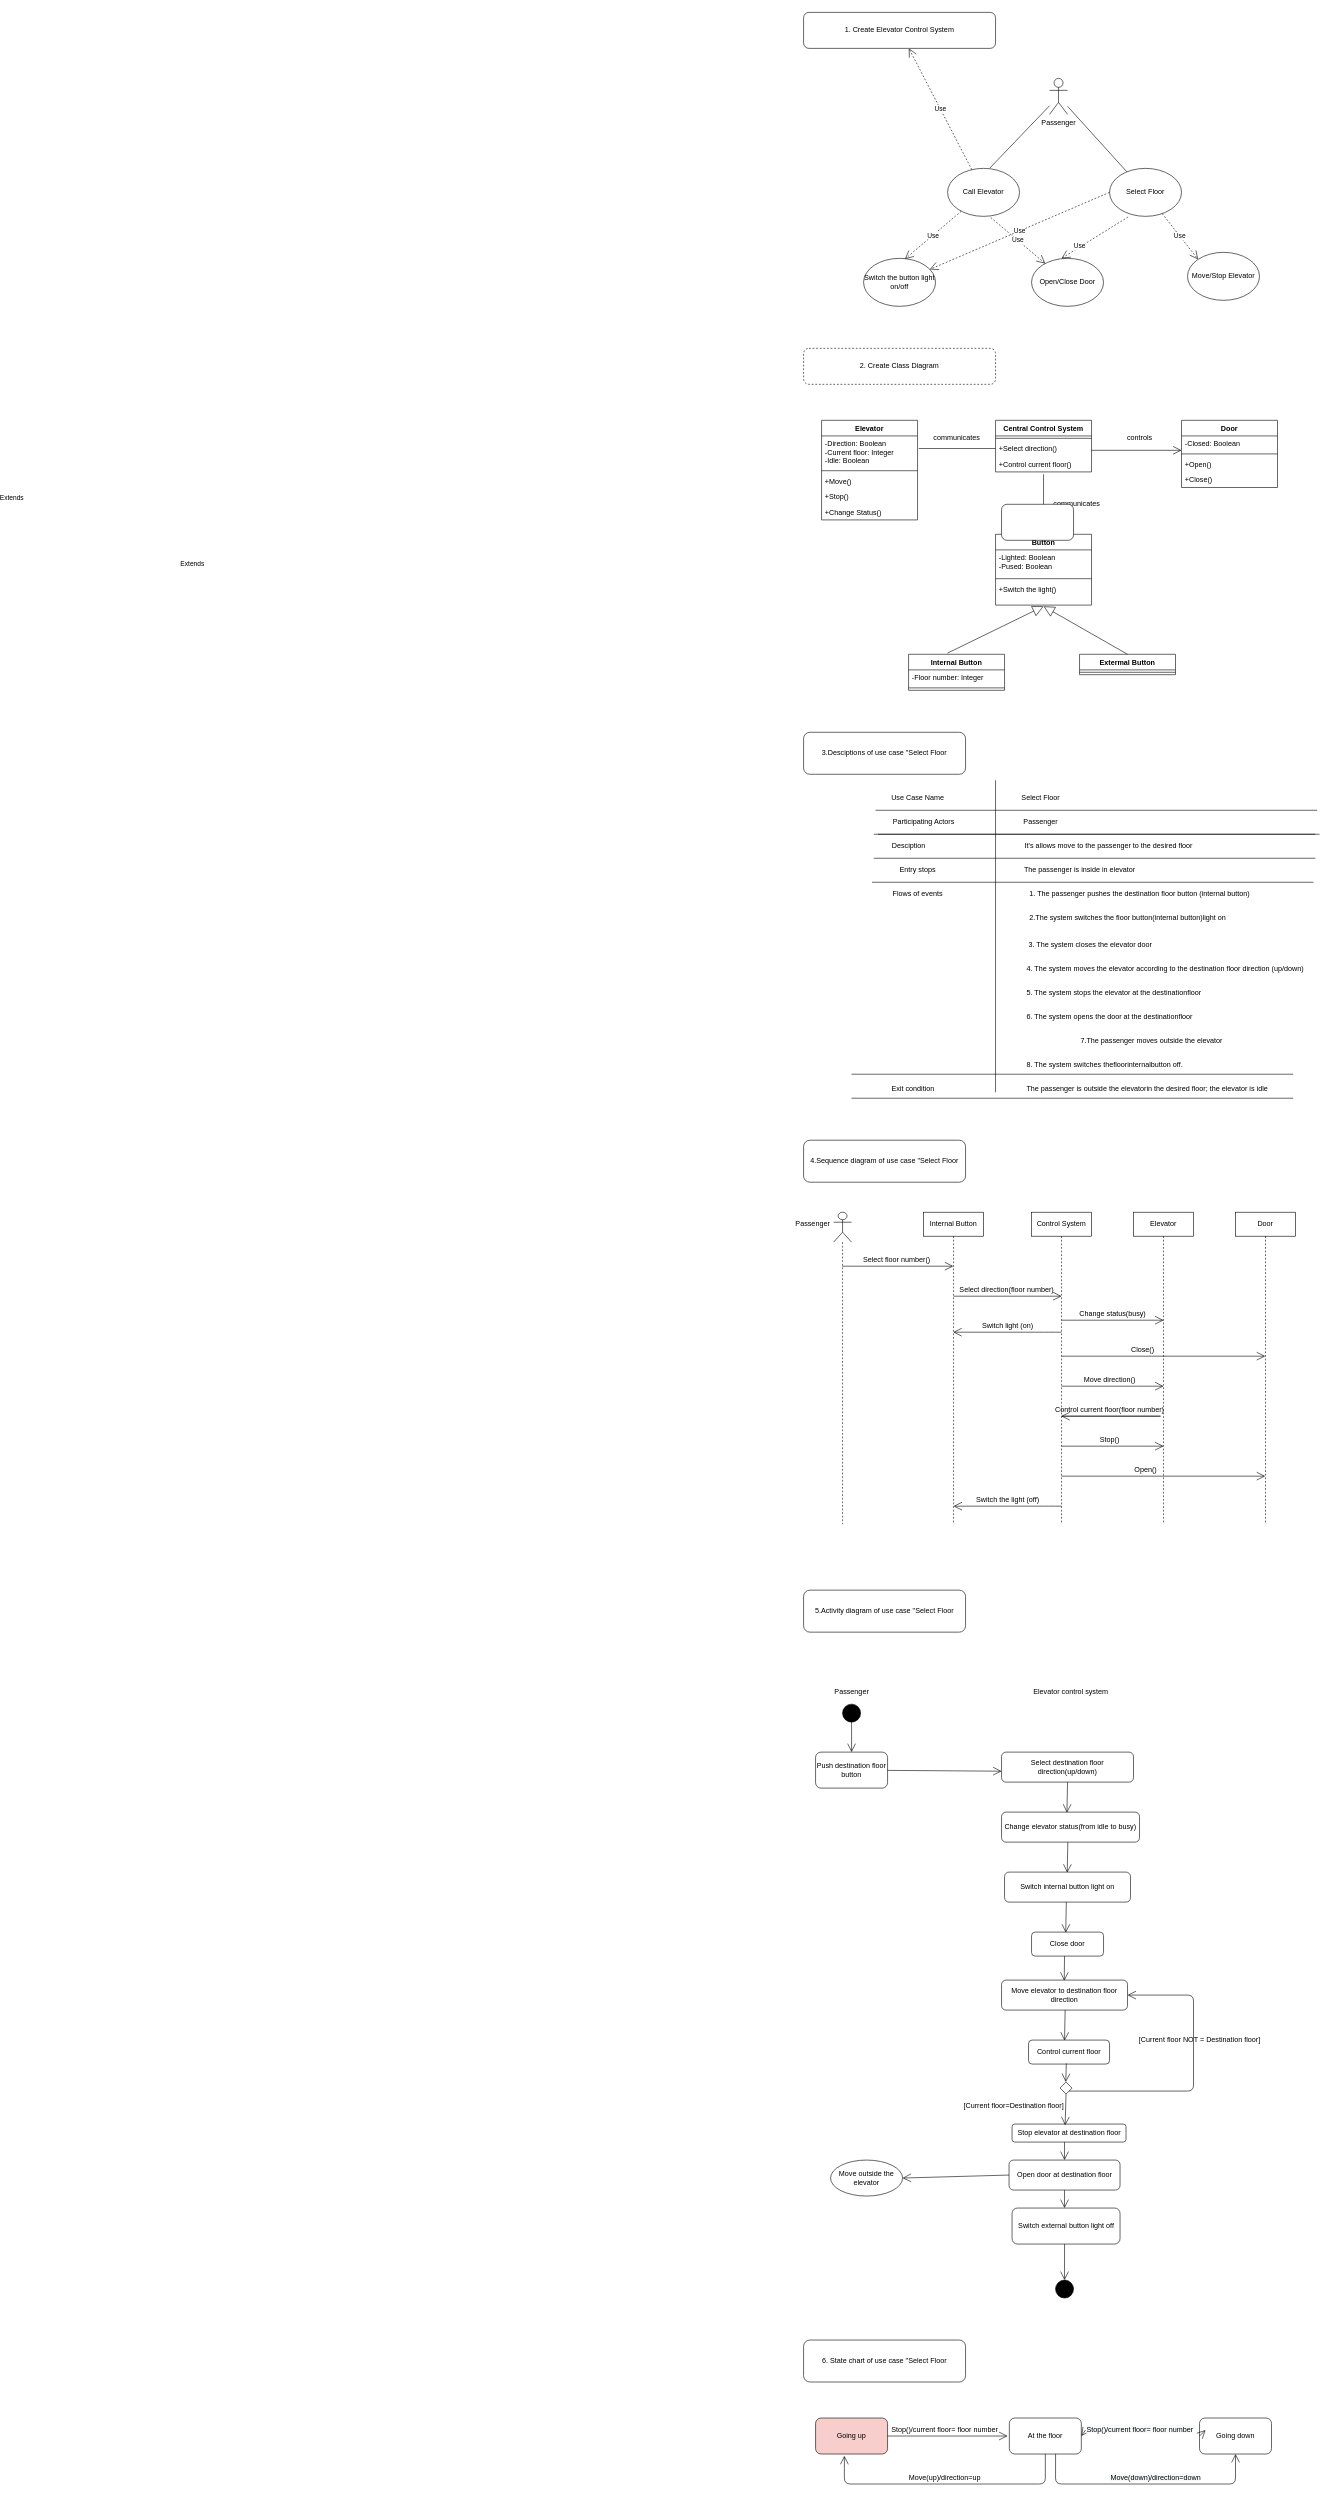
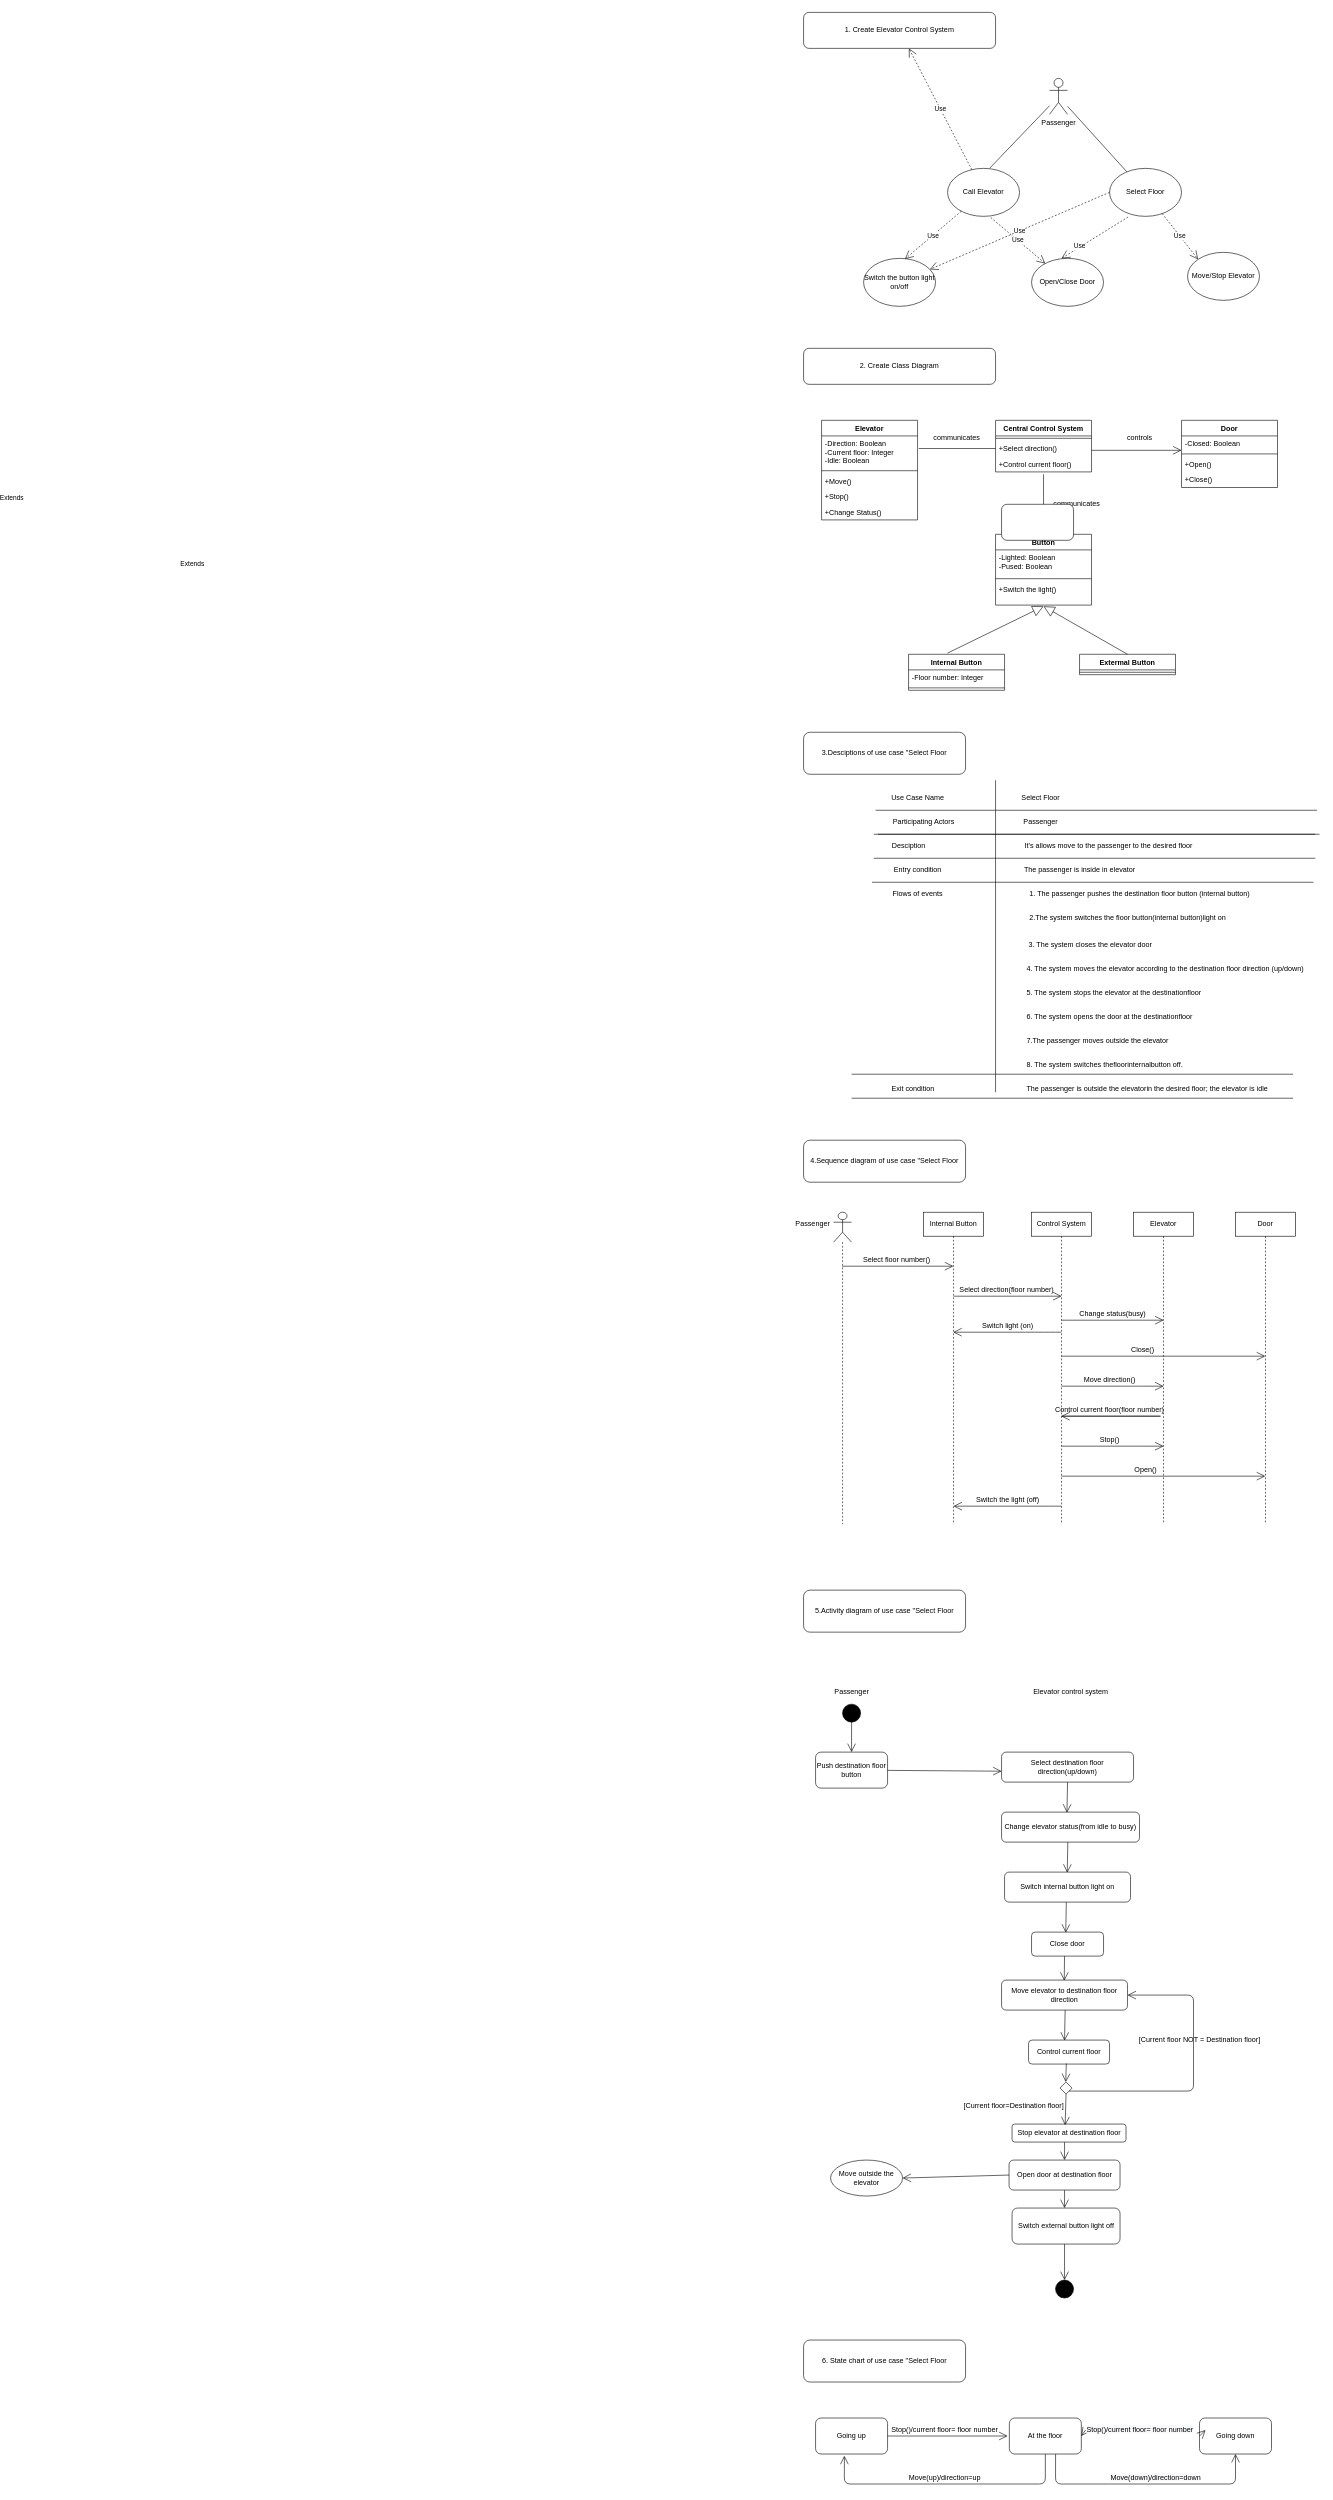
node "2. Create Class Diagram": style dashed -> solid
node "Entry stops": label "Entry stops" -> "Entry condition"
node "7.The passenger moves outside the elevator": moved (1158, 1041) -> (1104, 1041)
node "Going up": fillcolor #f8cecc -> #ffffff
